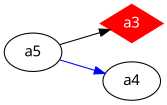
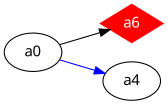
node "a3": label "a3" -> "a6"
node "a5": label "a5" -> "a0"
